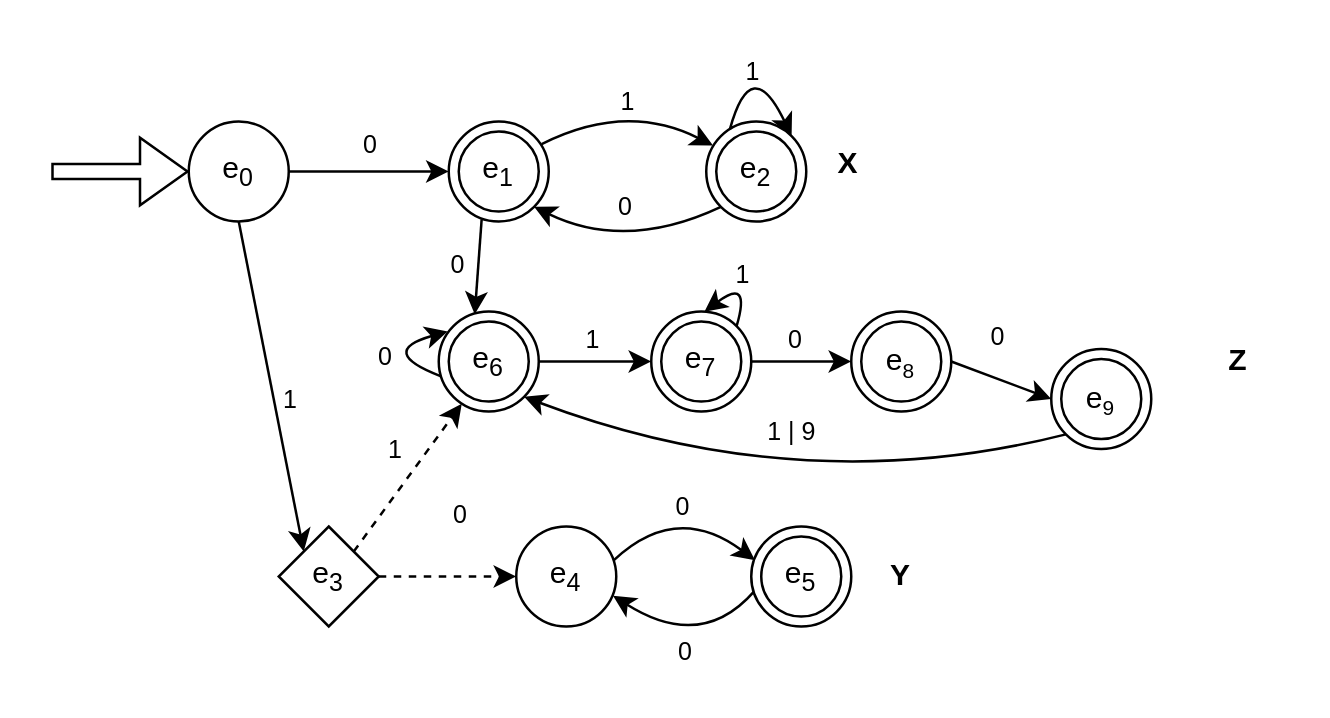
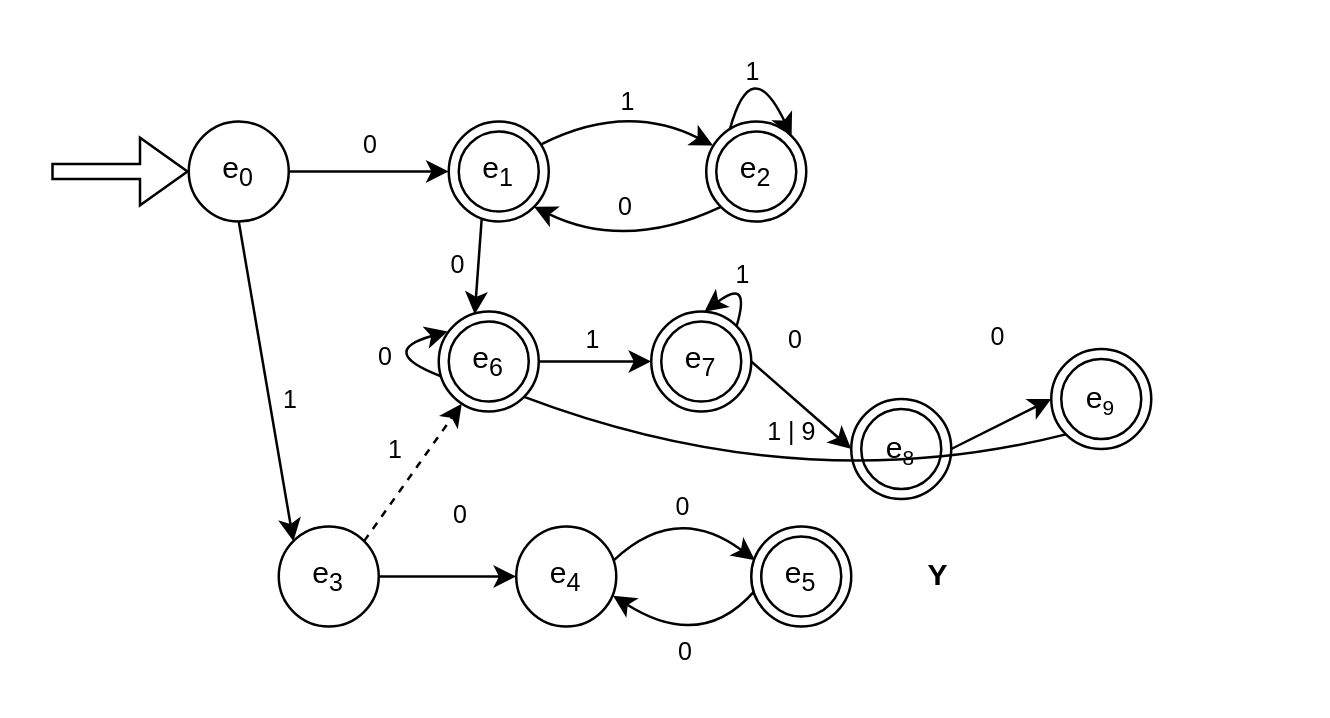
node "X": removed
node "e8": moved (901, 361) -> (901, 449)
node "Z": removed
edge "e9" -> "e6": arrowhead classic -> none
node "e3": shape diamond -> ellipse
edge "e3" -> "e4": style dashed -> solid
node "Y": moved (901, 576) -> (939, 576)
